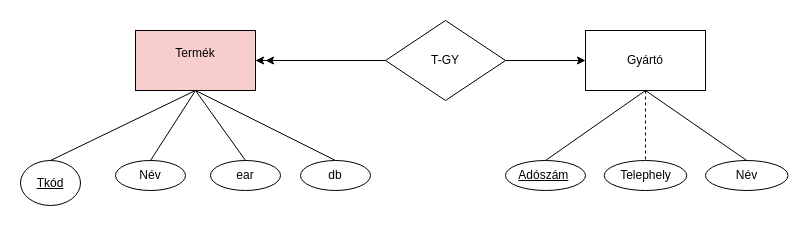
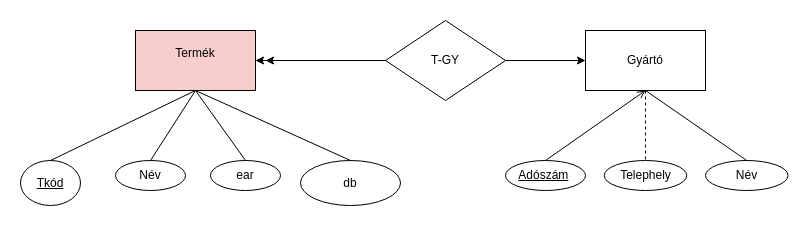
edge "Gyártó" -- "Adószám": arrowhead none -> open
node "db": size 70x30 -> 100x45
